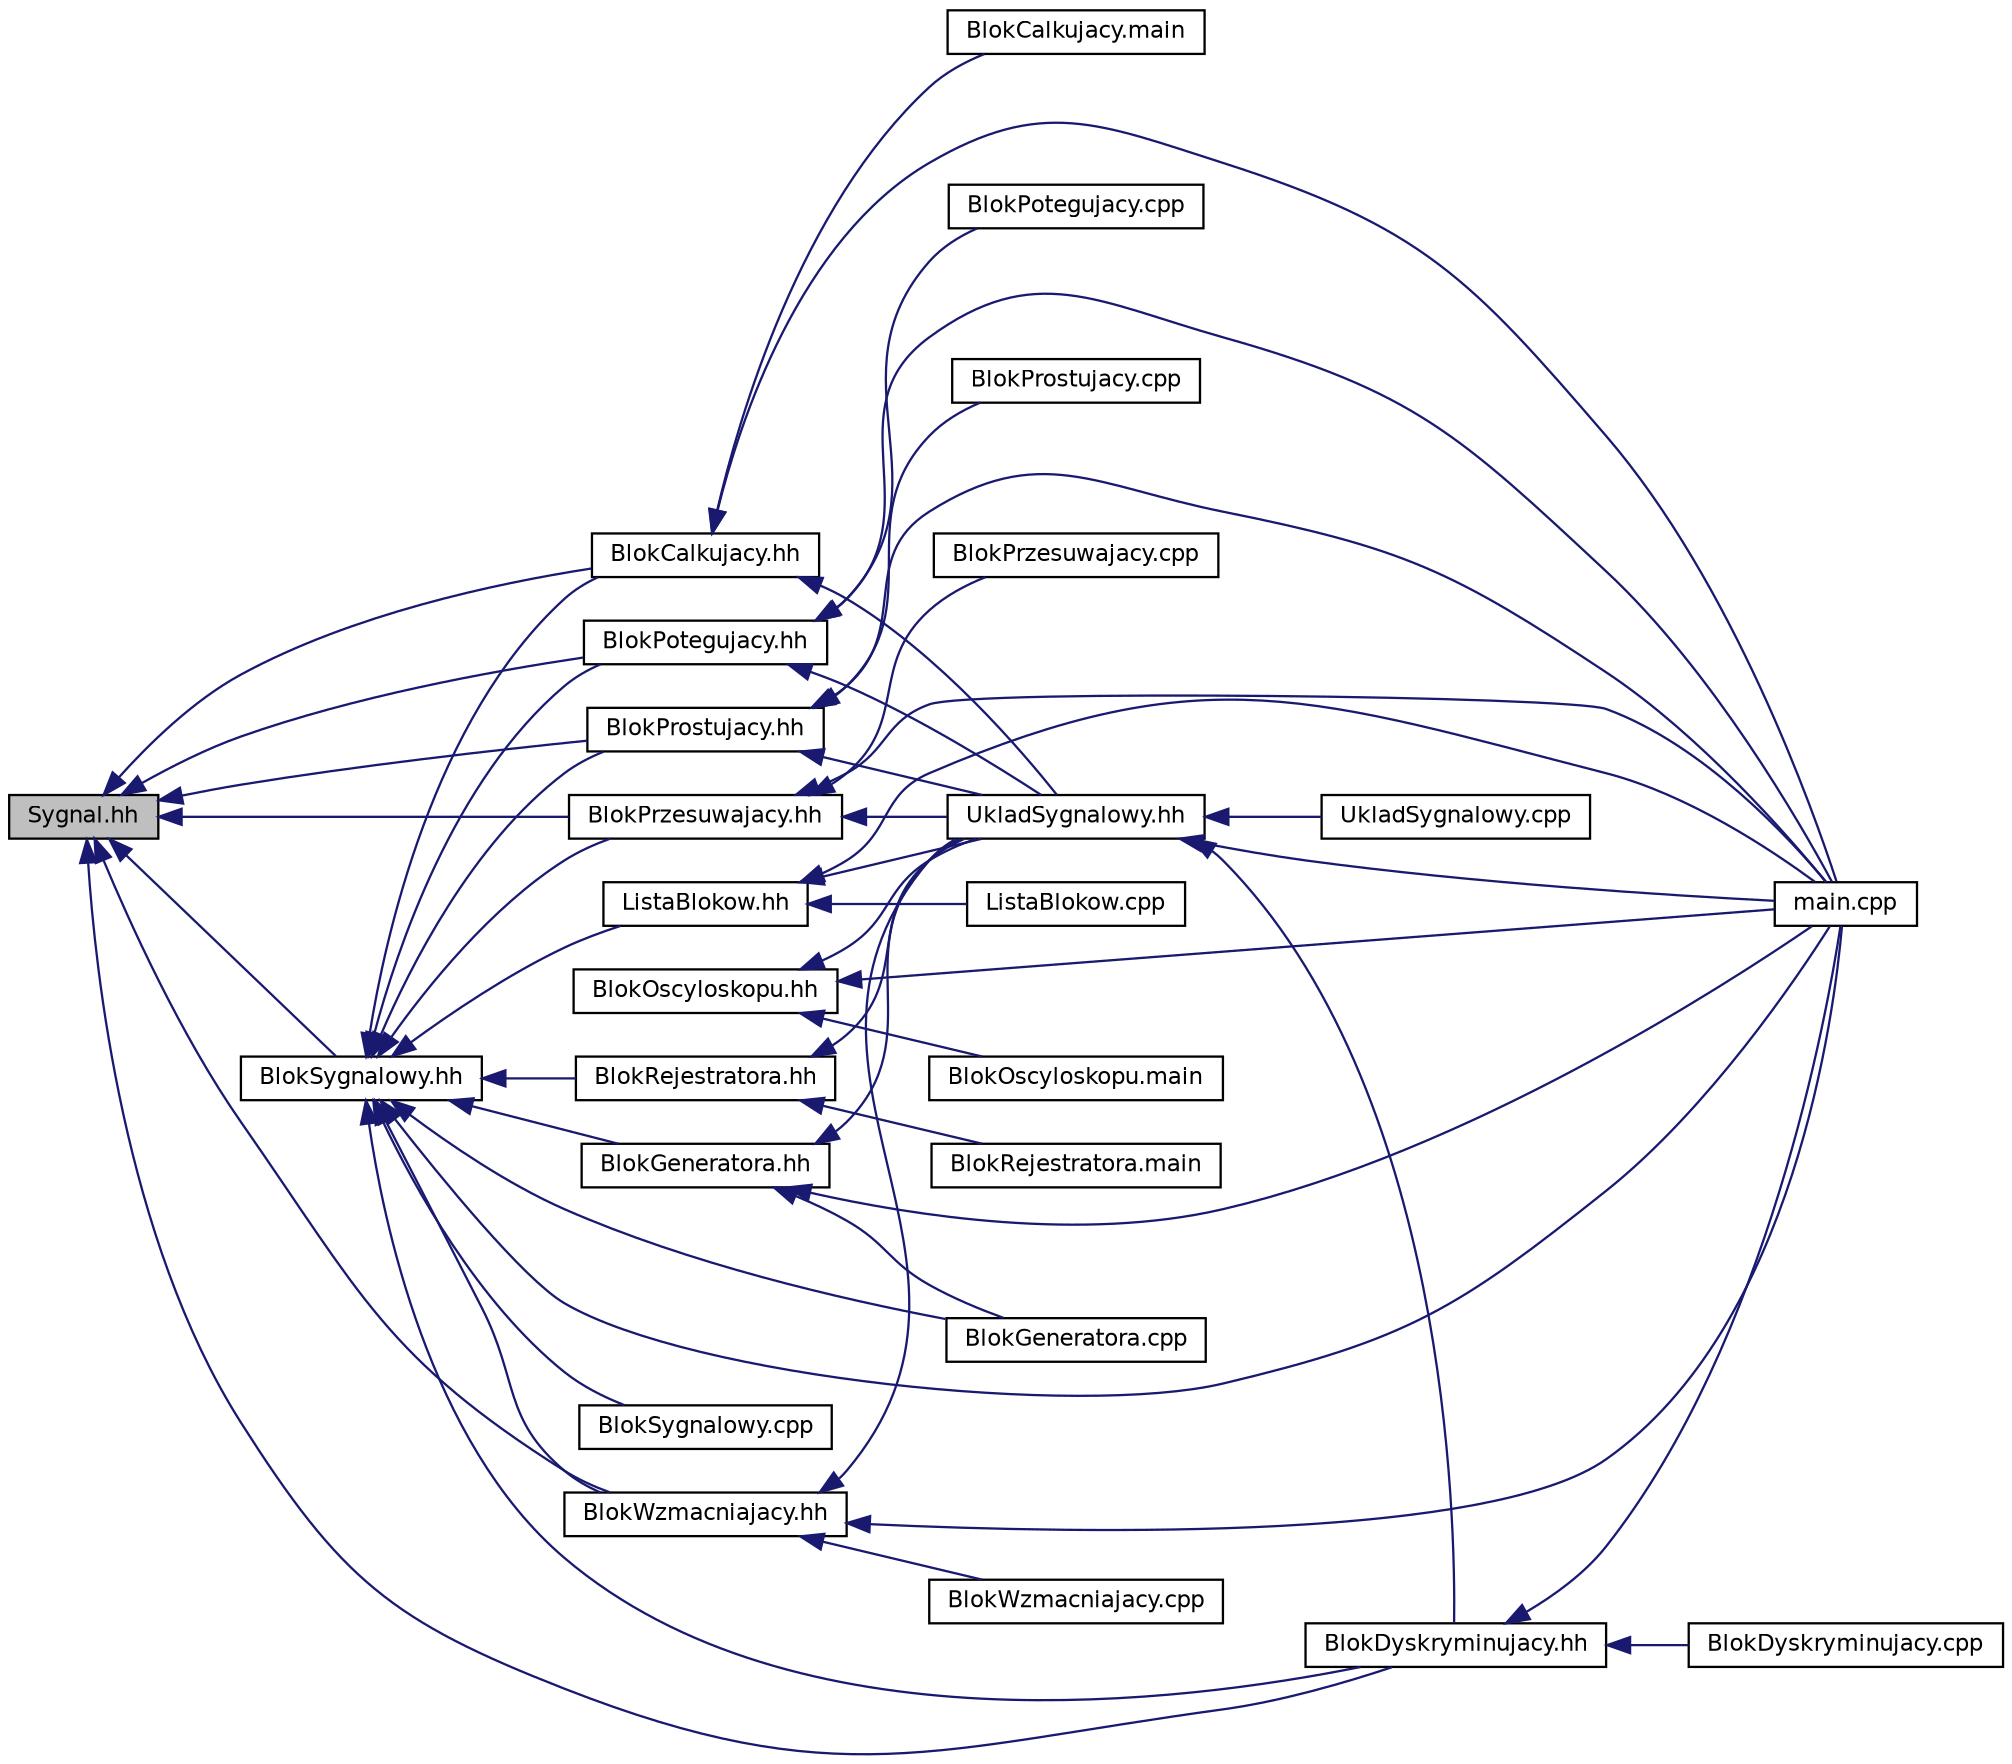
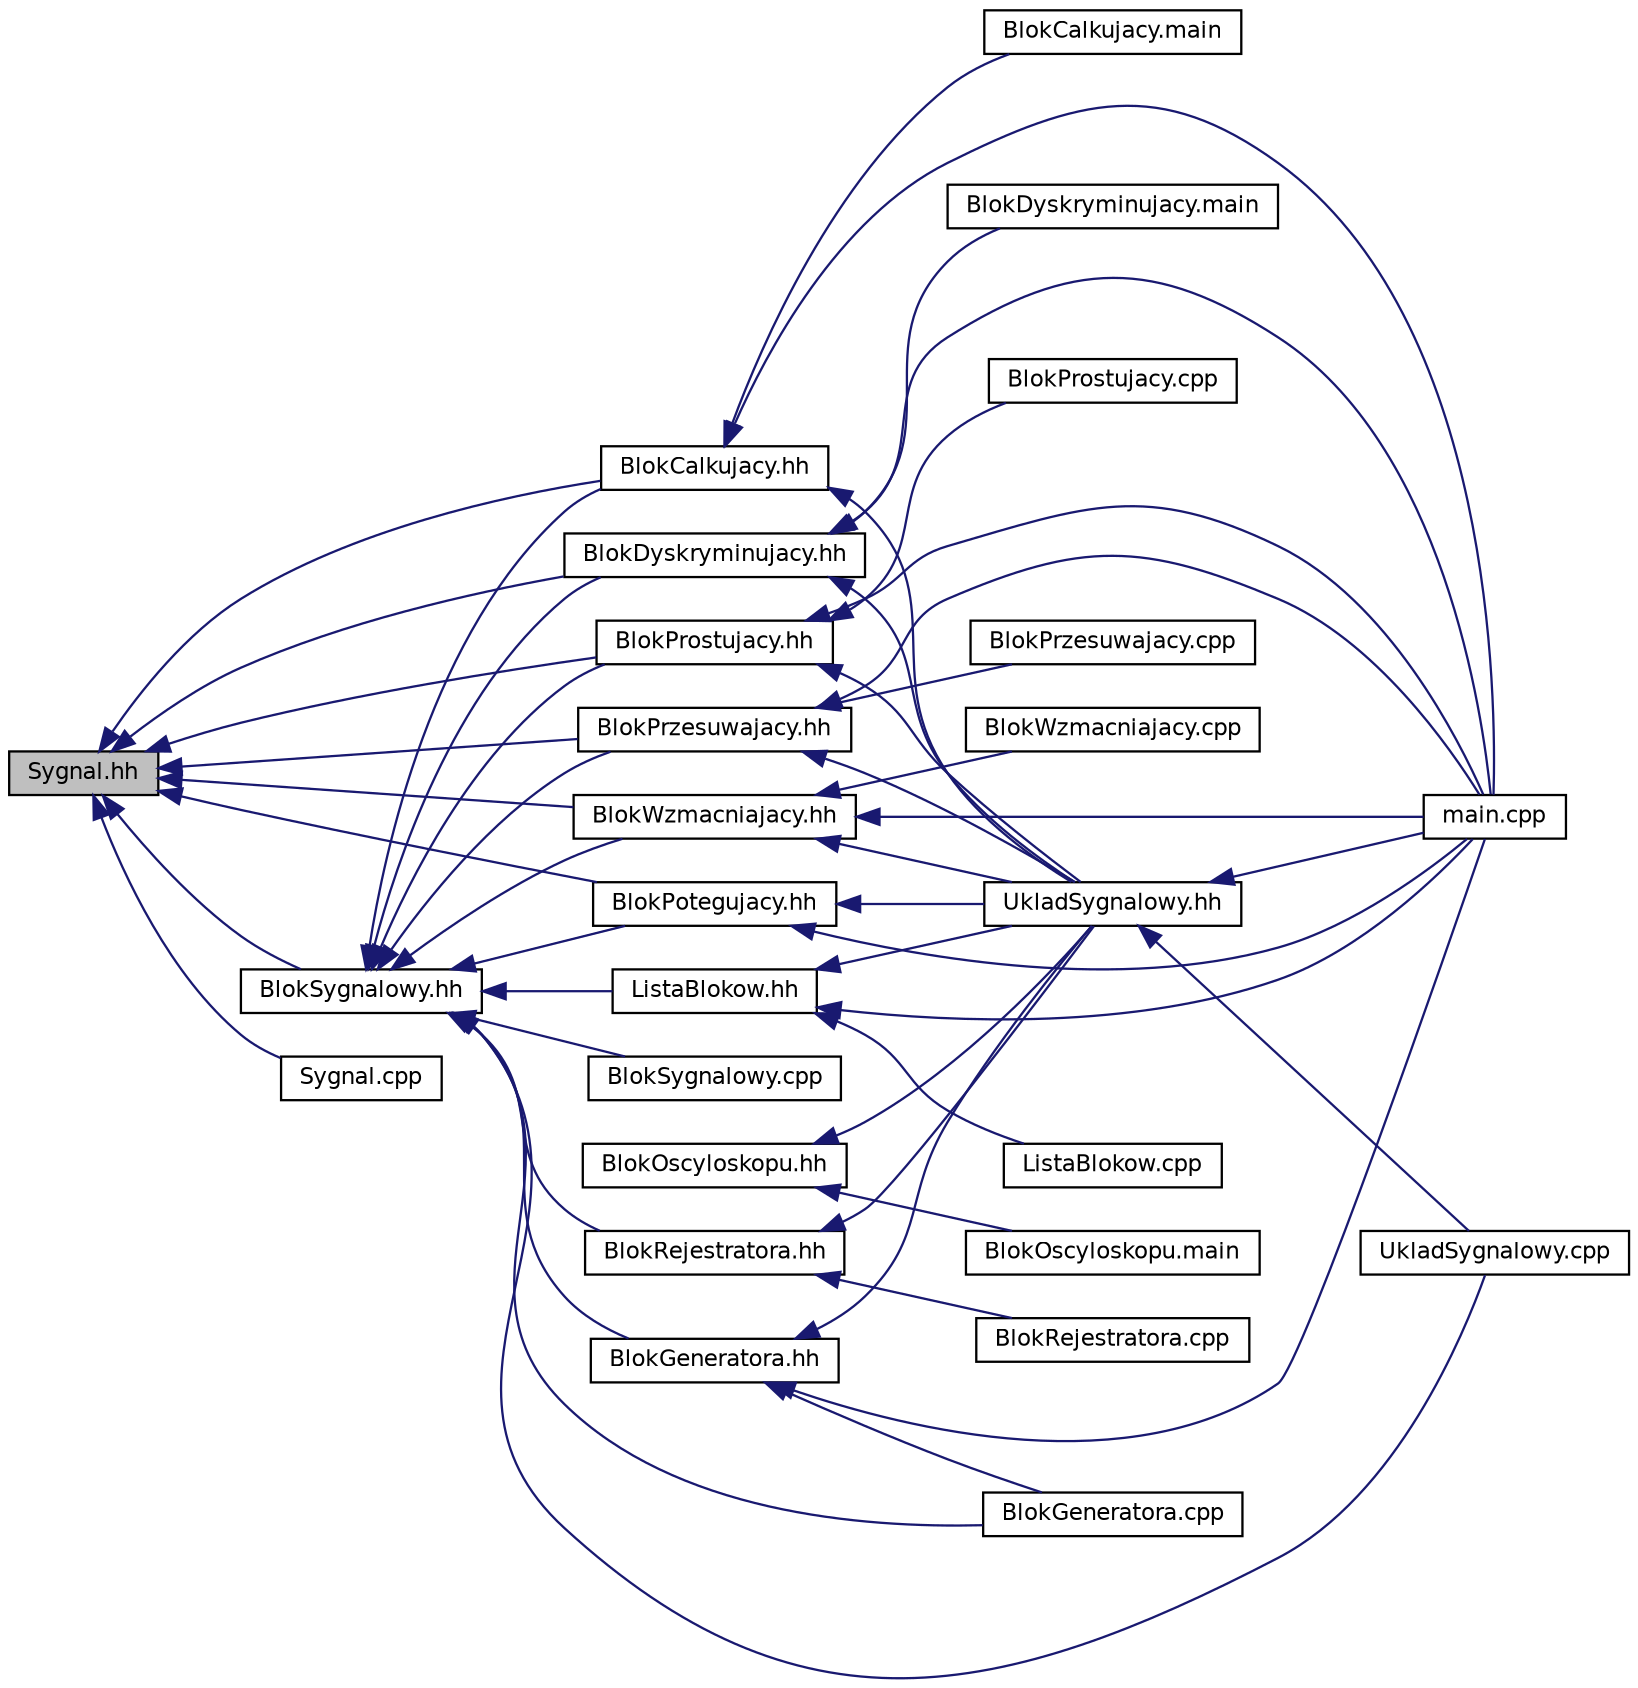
node "BlokPotegujacy.cpp": removed
edge "main.cpp" -> "BlokOscyloskopu.hh": removed
node "Sygnal.cpp": added
node "BlokRejestratora.main": label "BlokRejestratora.main" -> "BlokRejestratora.cpp"
edge "BlokDyskryminujacy.hh" -> "UkladSygnalowy.hh": reversed
edge "main.cpp" -> "BlokSygnalowy.hh": now "UkladSygnalowy.cpp" -> "BlokSygnalowy.hh"
node "BlokDyskryminujacy.cpp": label "BlokDyskryminujacy.cpp" -> "BlokDyskryminujacy.main"
